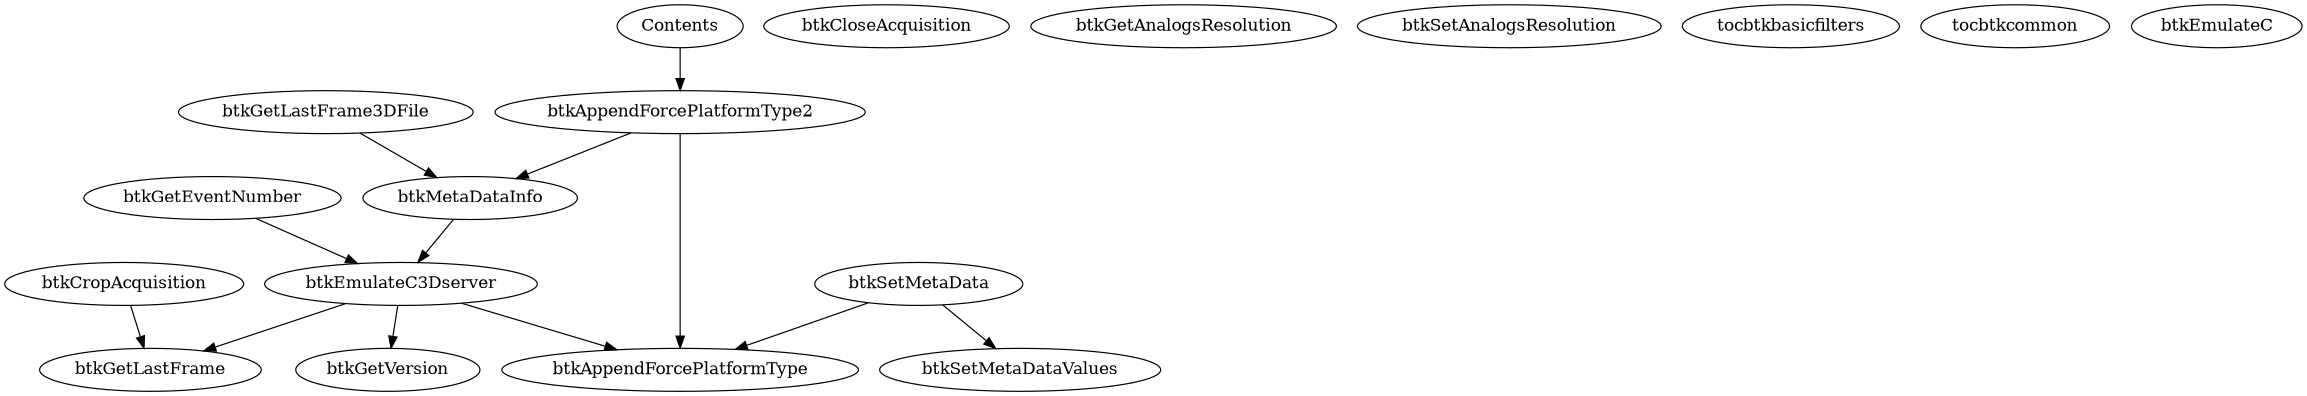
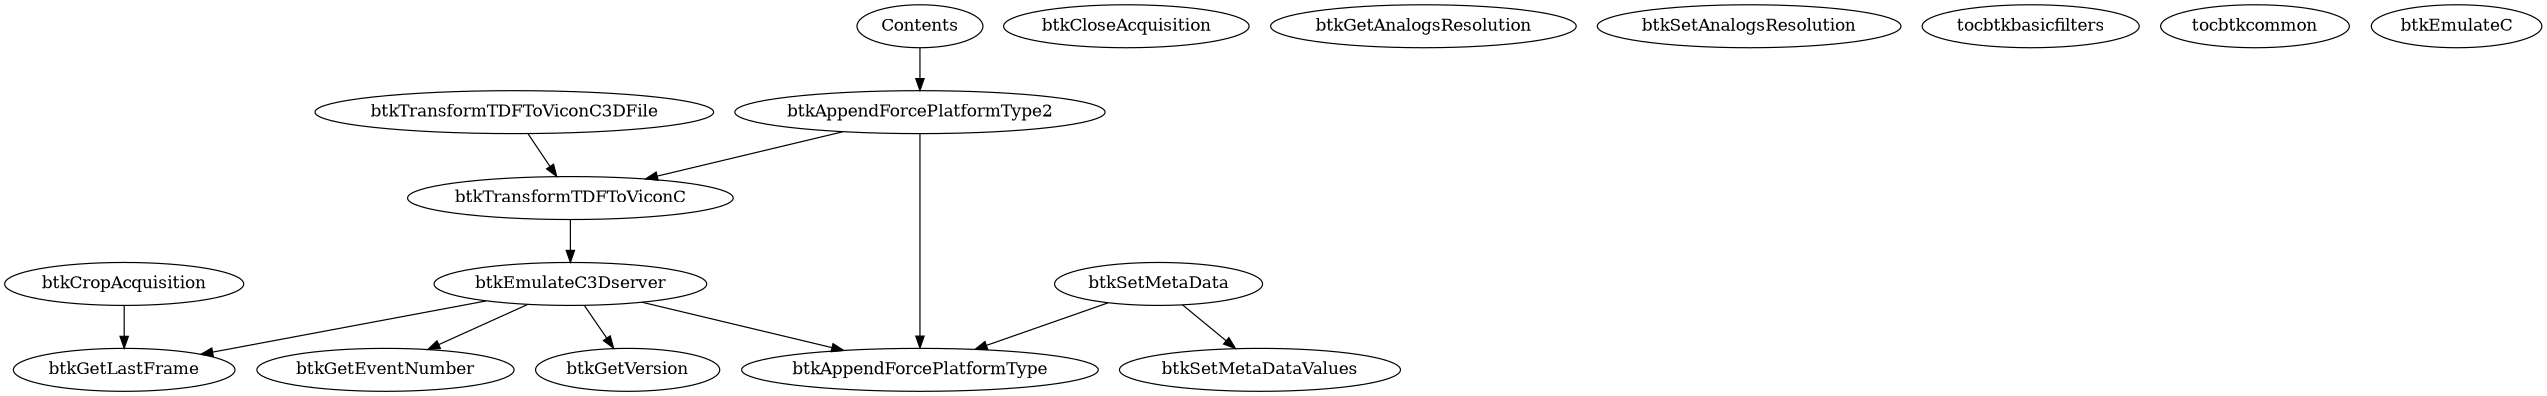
node "btkGetLastFrame3DFile": label "btkGetLastFrame3DFile" -> "btkTransformTDFToViconC3DFile"
node "btkMetaDataInfo": label "btkMetaDataInfo" -> "btkTransformTDFToViconC"
edge "btkGetEventNumber" -> "btkEmulateC3Dserver": reversed
